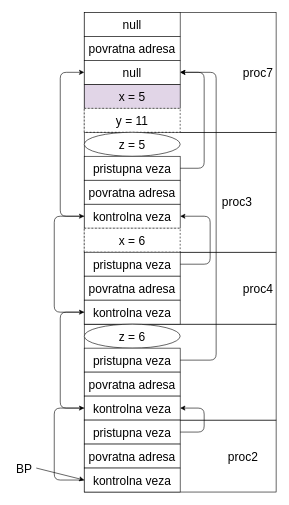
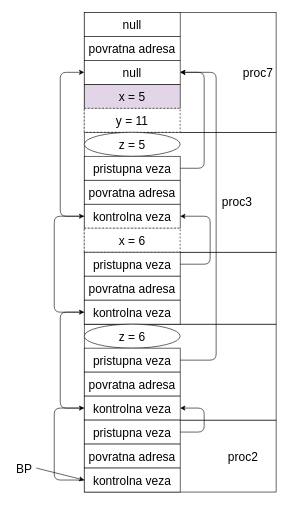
node "proc4": removed
